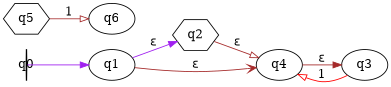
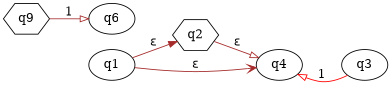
node "q5": label "q5" -> "q9"
edge "q1" -> "q2": color purple -> brown
node "q0": removed
edge "q4" -> "q3": removed, label "ε"
